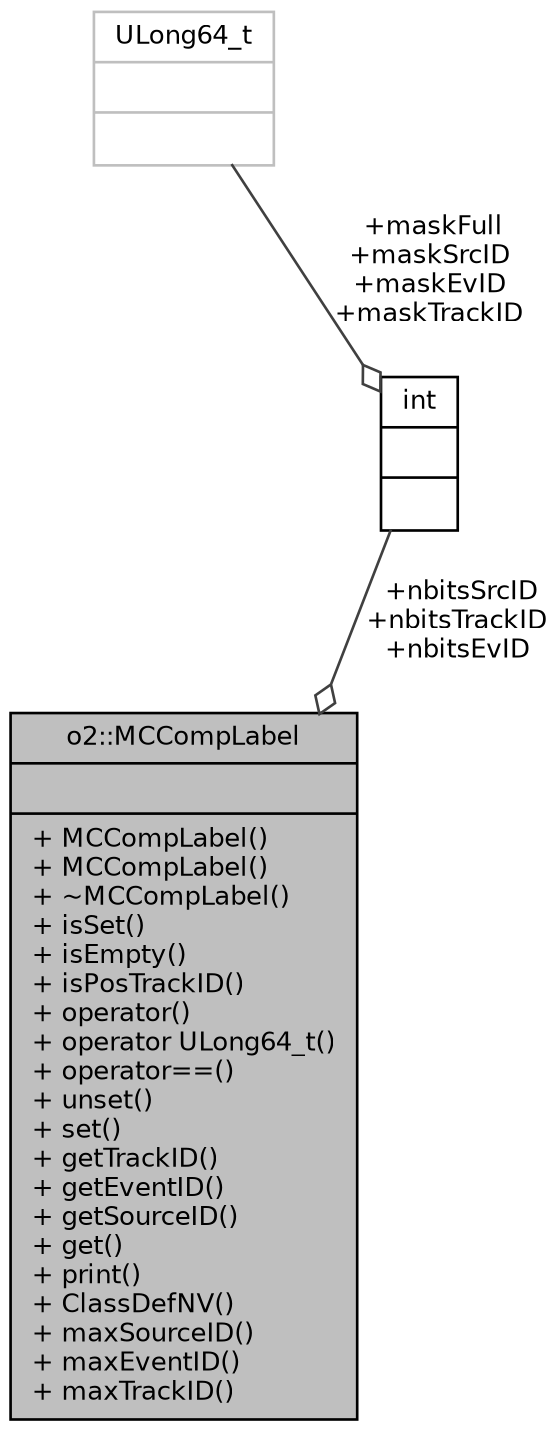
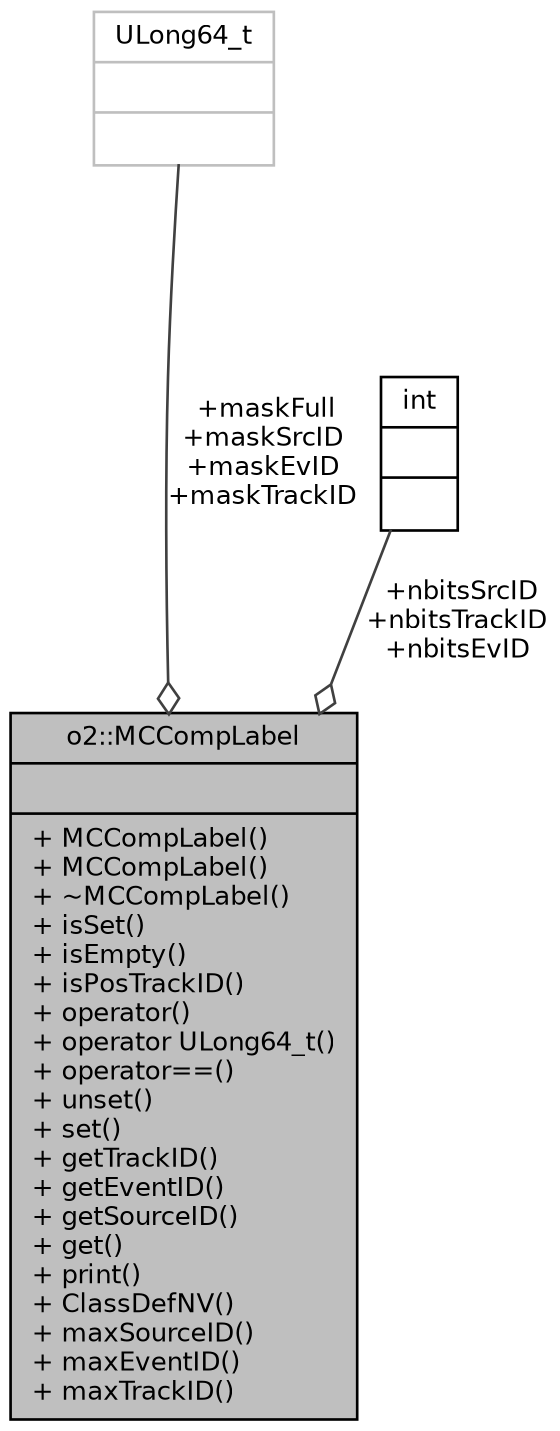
edge "ULong64_t" -> "int": now "ULong64_t" -> "o2::MCCompLabel"
